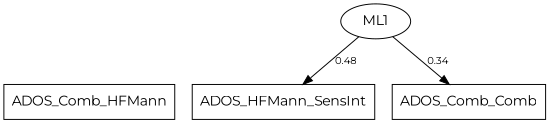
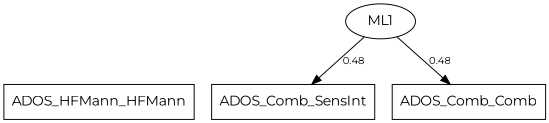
edge "ML1" -> "ADOS_Comb_Comb": label "0.34" -> "0.48"
node "ADOS_Comb_HFMann": label "ADOS_Comb_HFMann" -> "ADOS_HFMann_HFMann"
node "ADOS_HFMann_SensInt": label "ADOS_HFMann_SensInt" -> "ADOS_Comb_SensInt"
